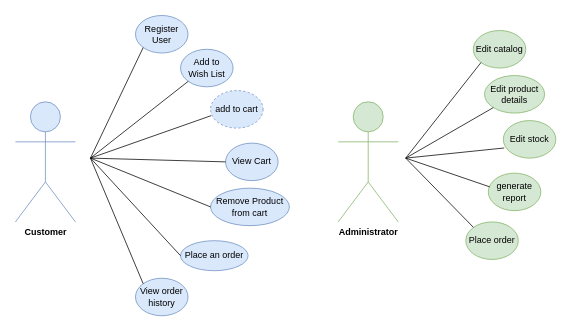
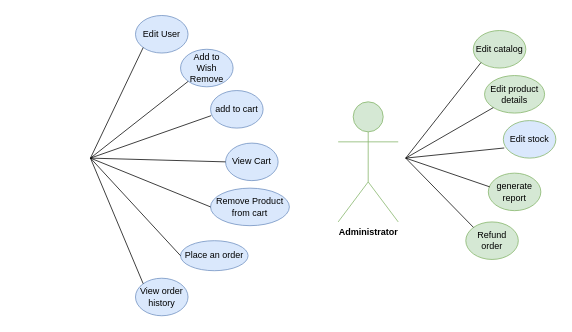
node "Register User": label "Register User" -> "Edit User"
node "Add to Wish List": label "Add to Wish List" -> "Add to Wish Remove"
node "add to cart": style dashed -> solid
node "Edit stock": fillcolor #d5e8d4 -> #dae8fc
node "Customer": removed
node "Place order": label "Place order" -> "Refund order"
